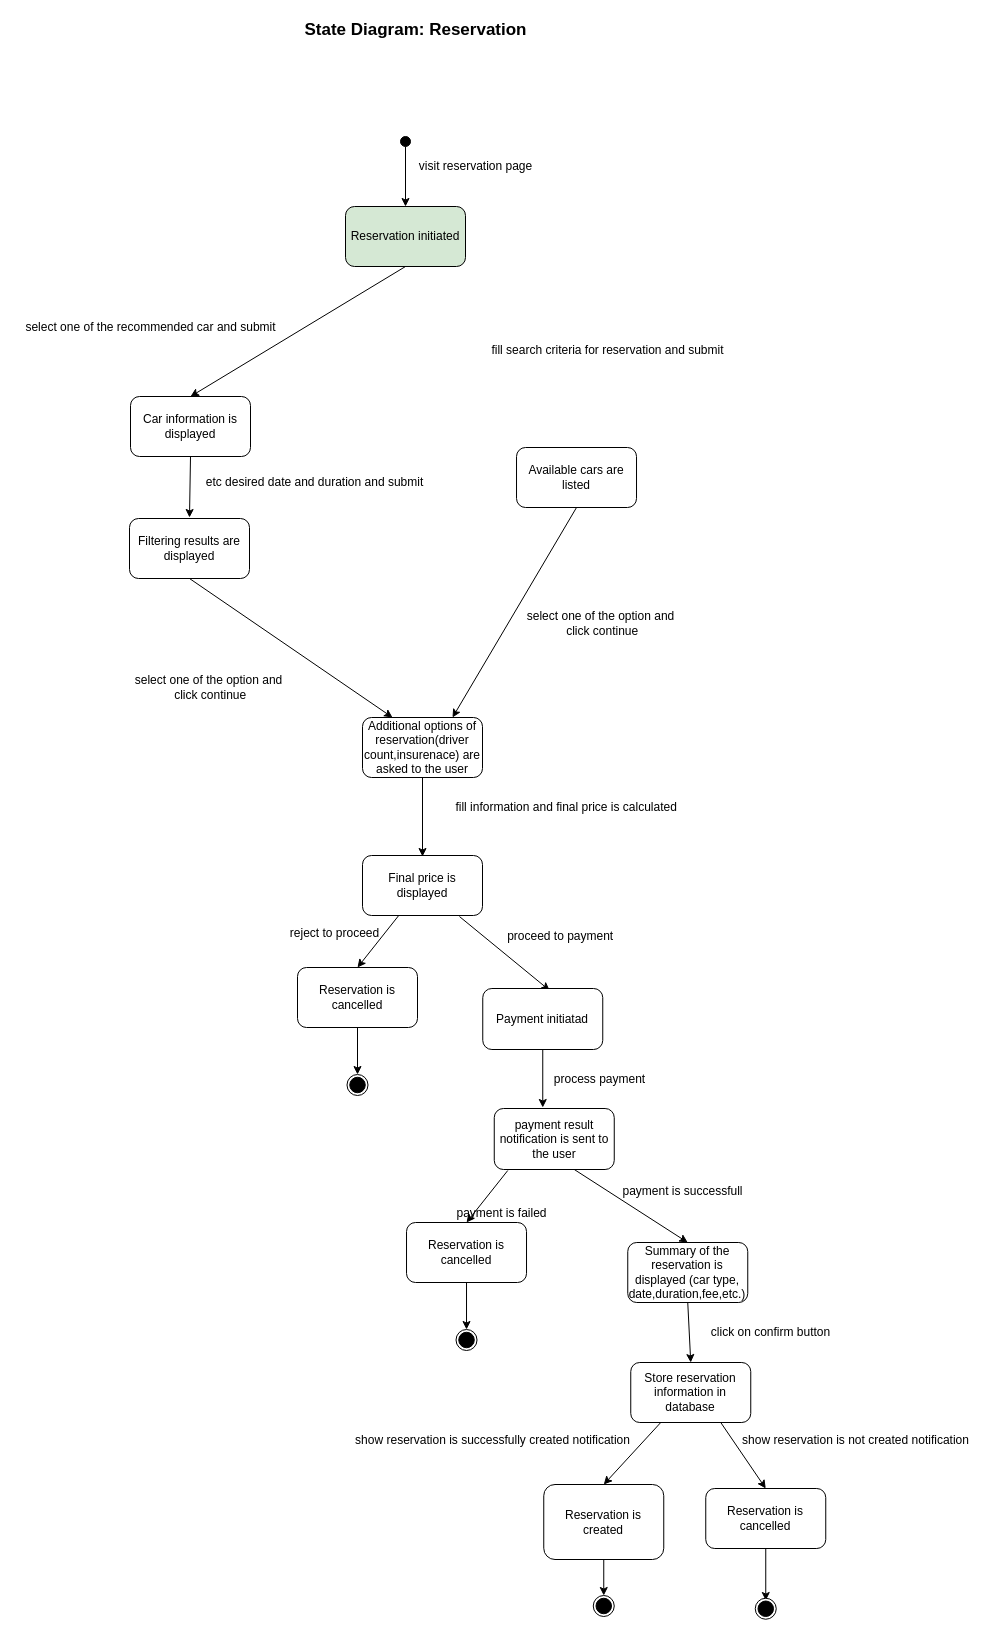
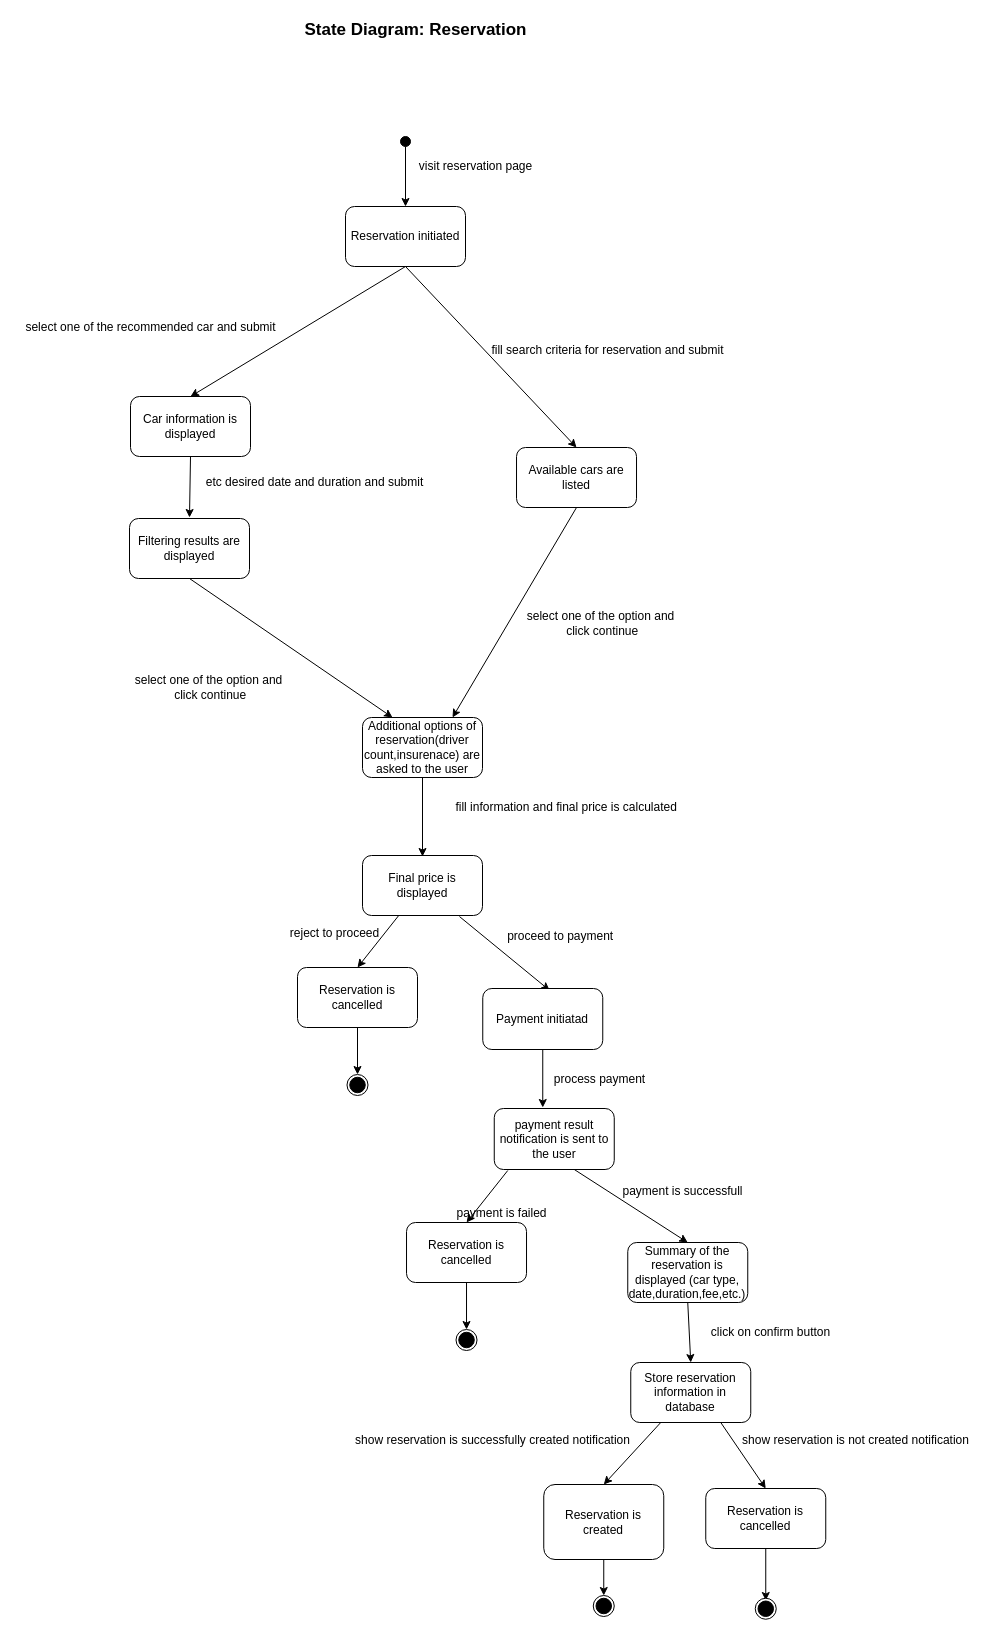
node "Reservation initiated": fillcolor #d5e8d4 -> #ffffff
edge "Reservation initiated" -> "Available cars are listed": added
